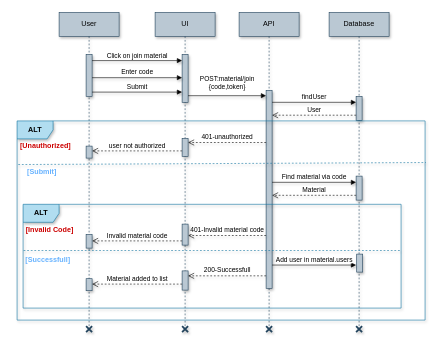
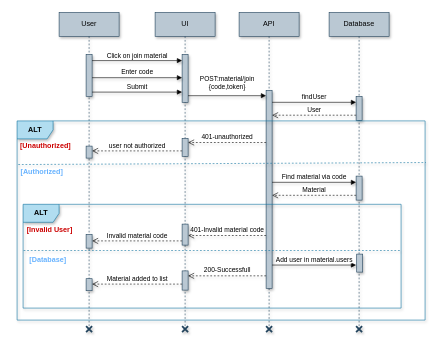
node "[Submit]": label "[Submit]" -> "[Authorized]"
node "[Invalid Code]": label "[Invalid Code]" -> "[Invalid User]"
node "[Successfull]": label "[Successfull]" -> "[Database]"
